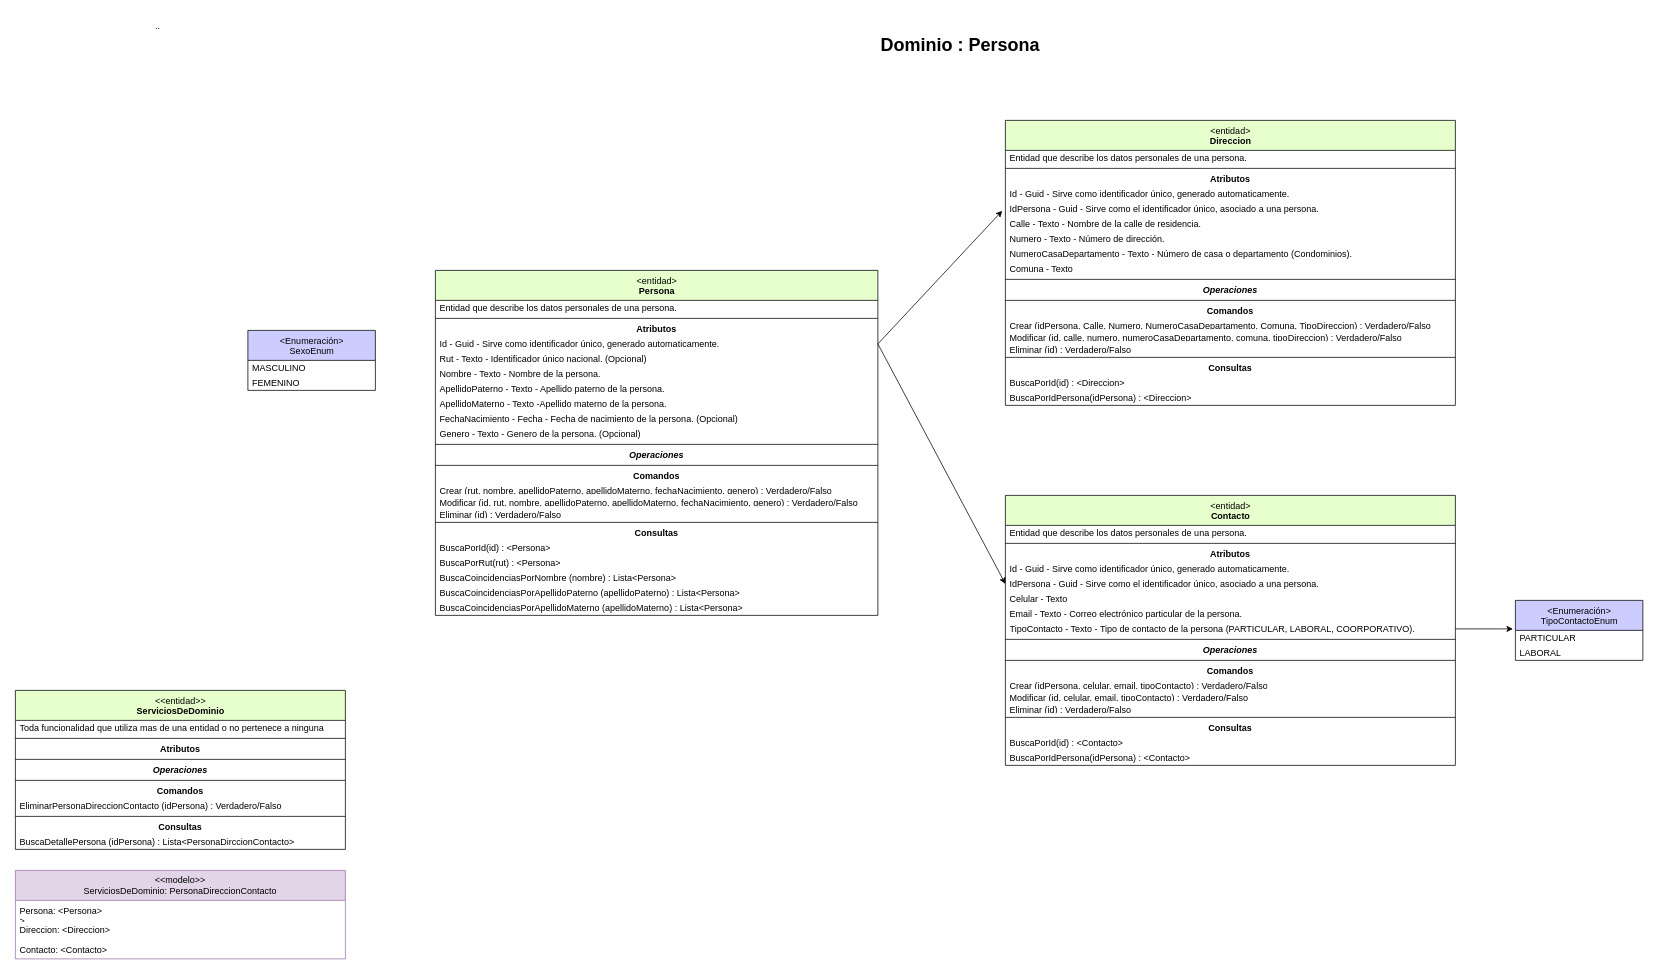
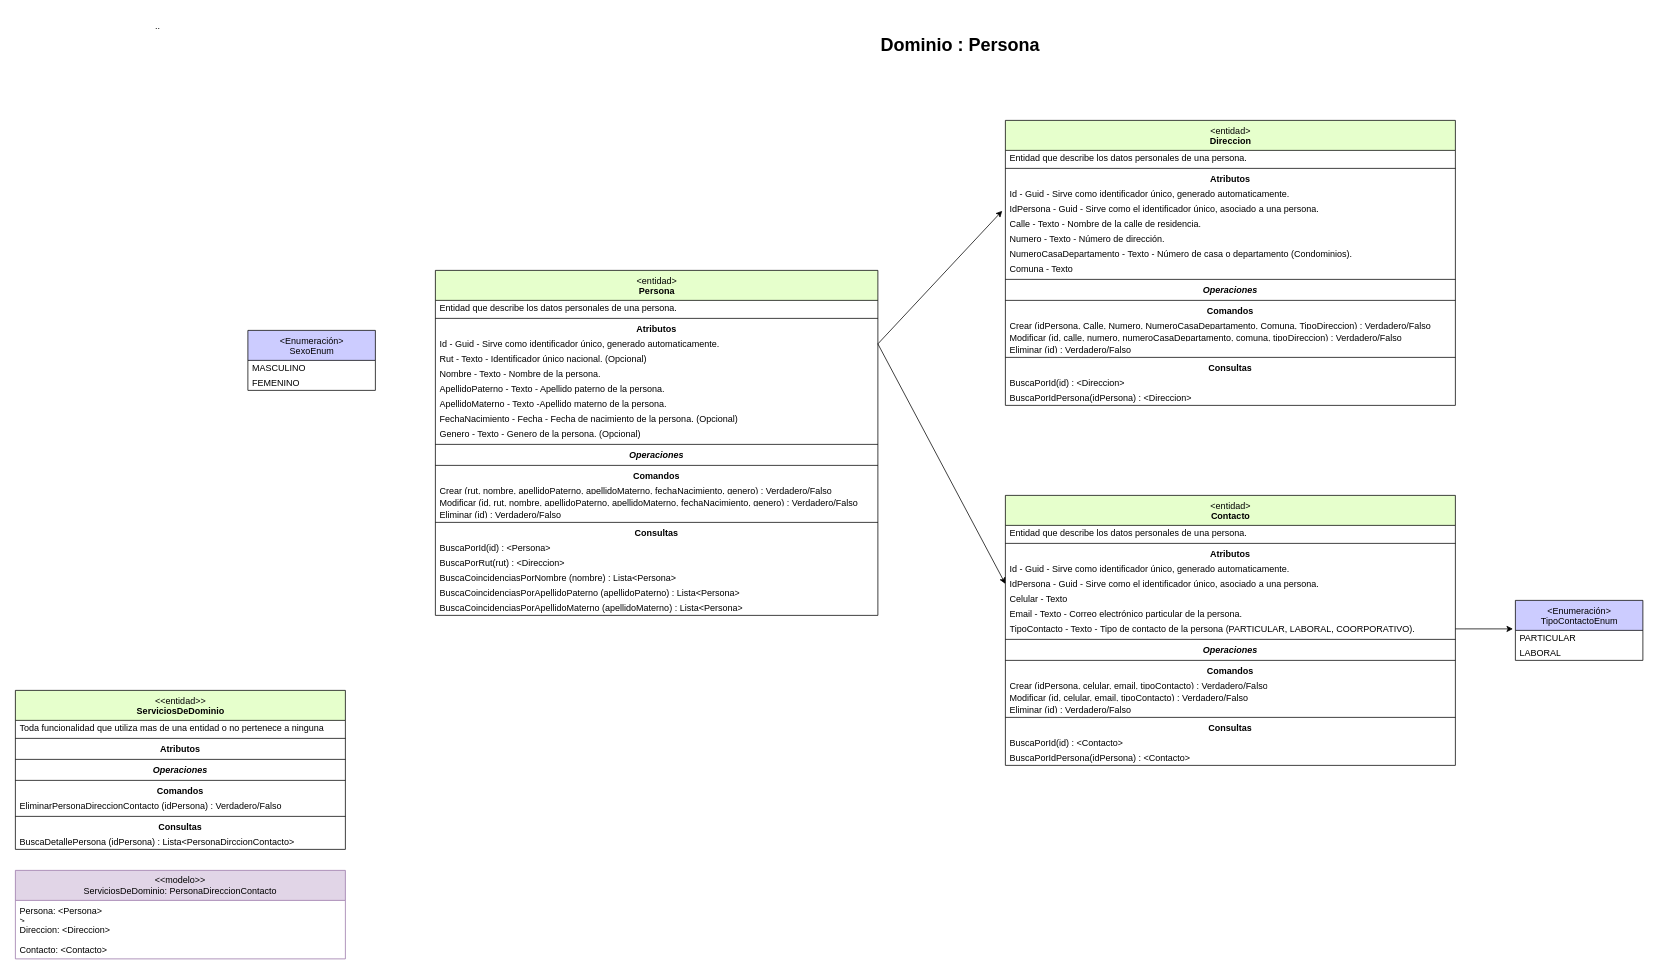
node "BuscaPorRut(rut) : <Persona>": label "BuscaPorRut(rut) : <Persona>" -> "BuscaPorRut(rut) : <Direccion>"
